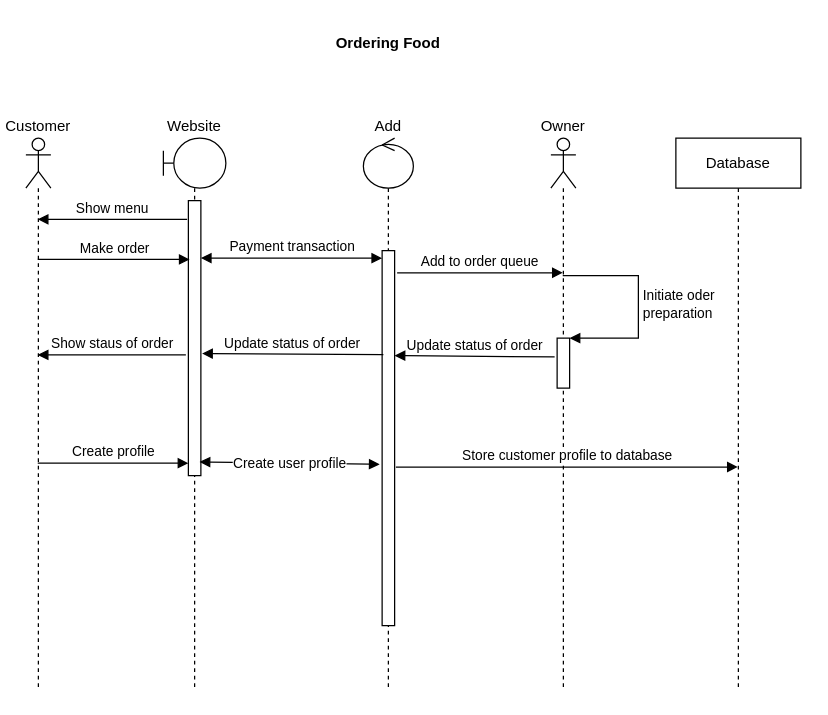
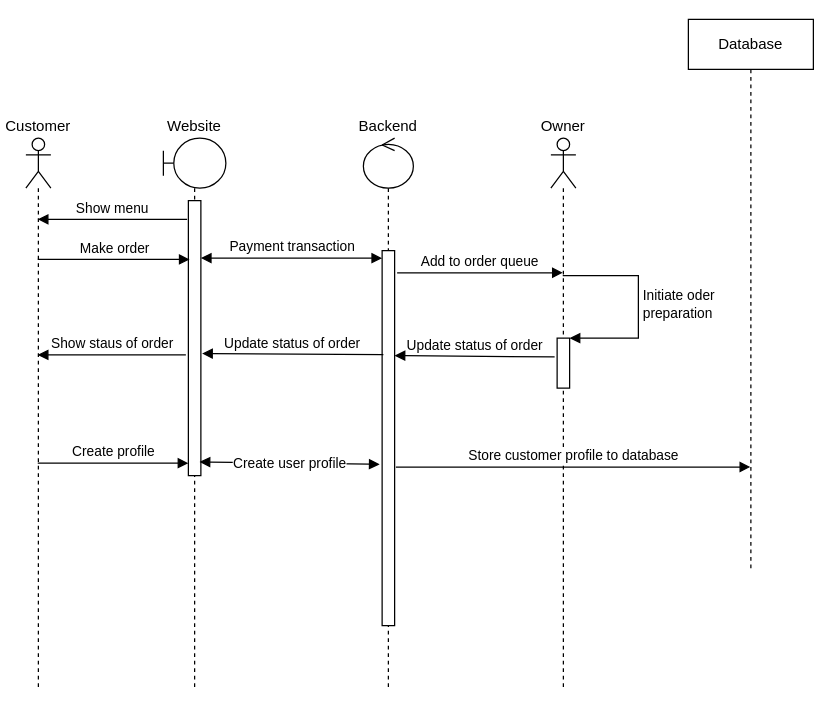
node "Ordering Food": removed
node "Add": label "Add" -> "Backend"
node "Database": moved (738, 413) -> (751, 294)
